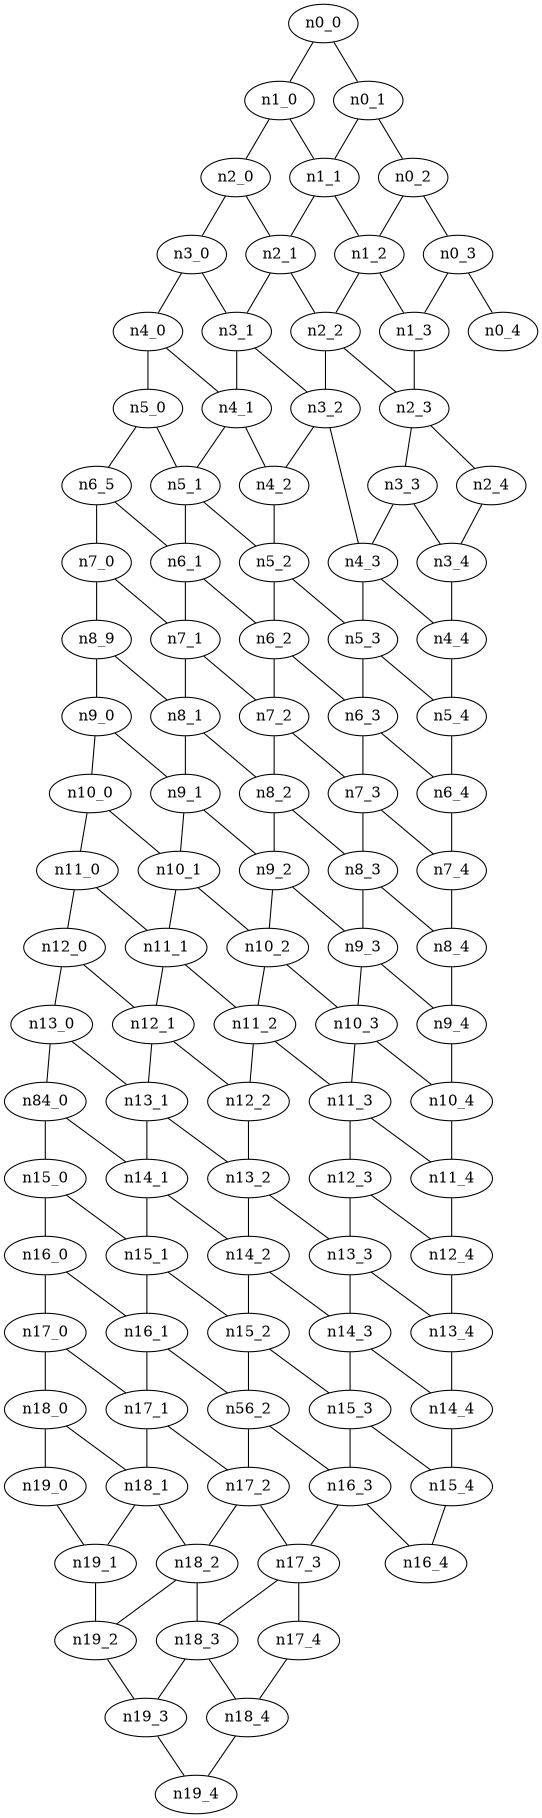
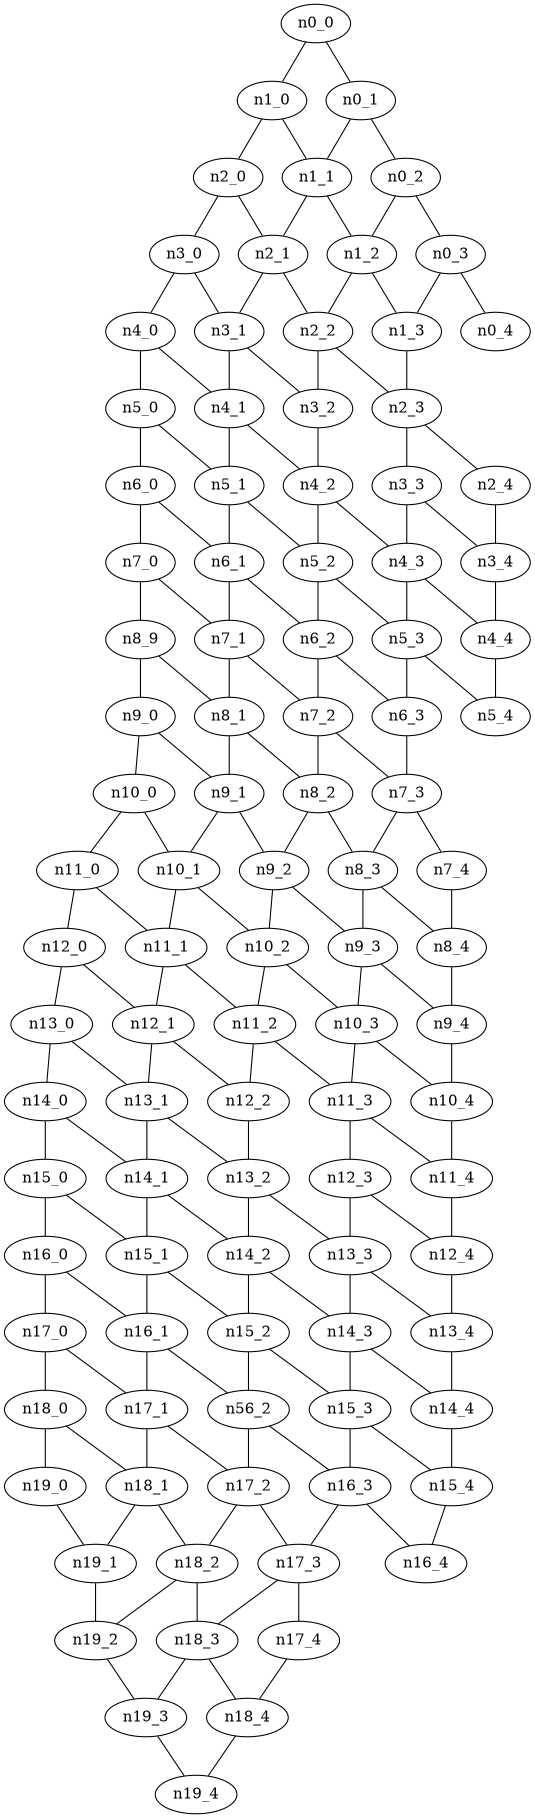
edge "n3_2" -- "n4_3": now "n4_2" -- "n4_3"
node "n6_5": label "n6_5" -> "n6_0"
node "n6_4": removed
node "n84_0": label "n84_0" -> "n14_0"
